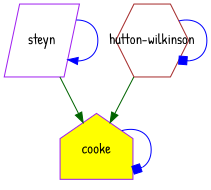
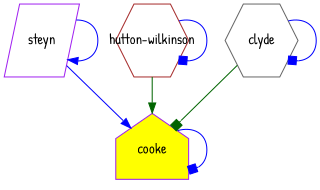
node "clyde": added
edge "steyn" -> "cooke": color darkgreen -> blue
